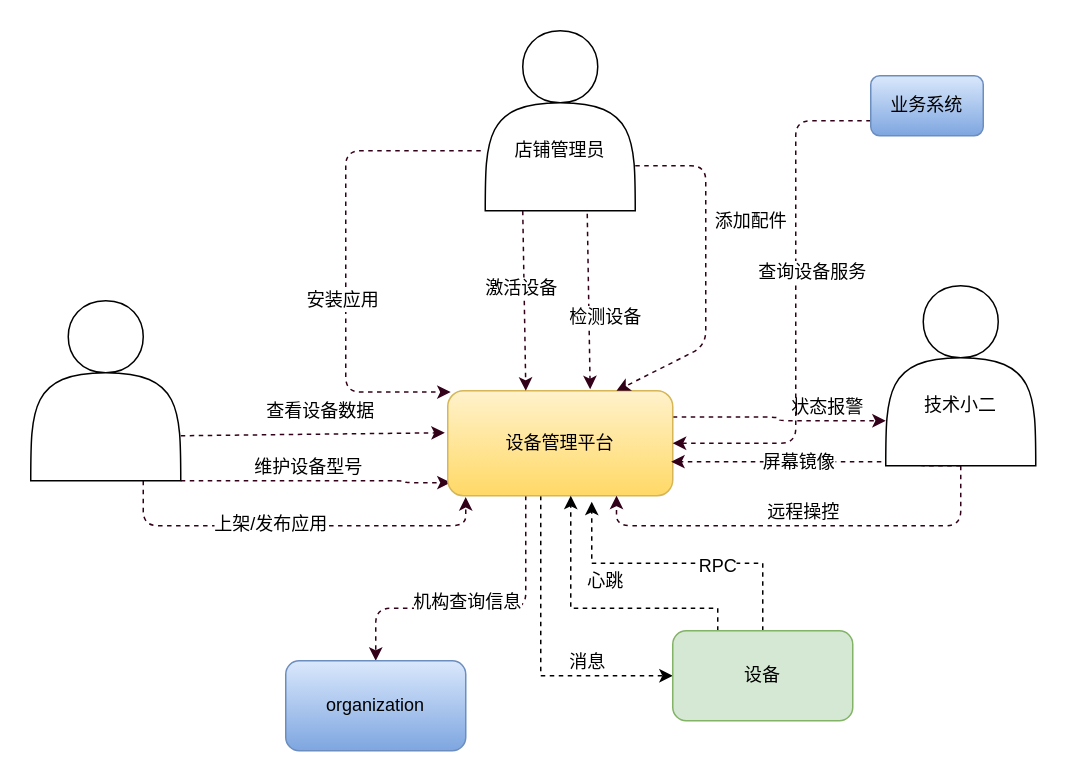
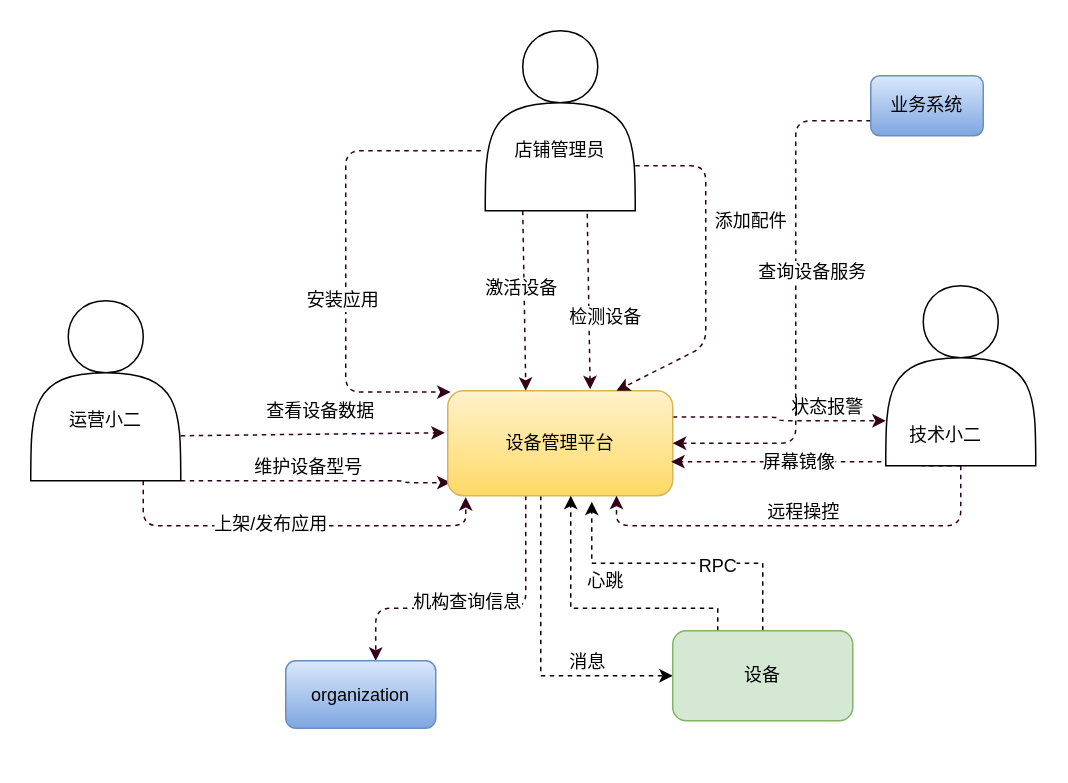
node "技术小二": moved (961, 406) -> (946, 436)
node "运营小二": added
node "organization": size 180x90 -> 150x68
